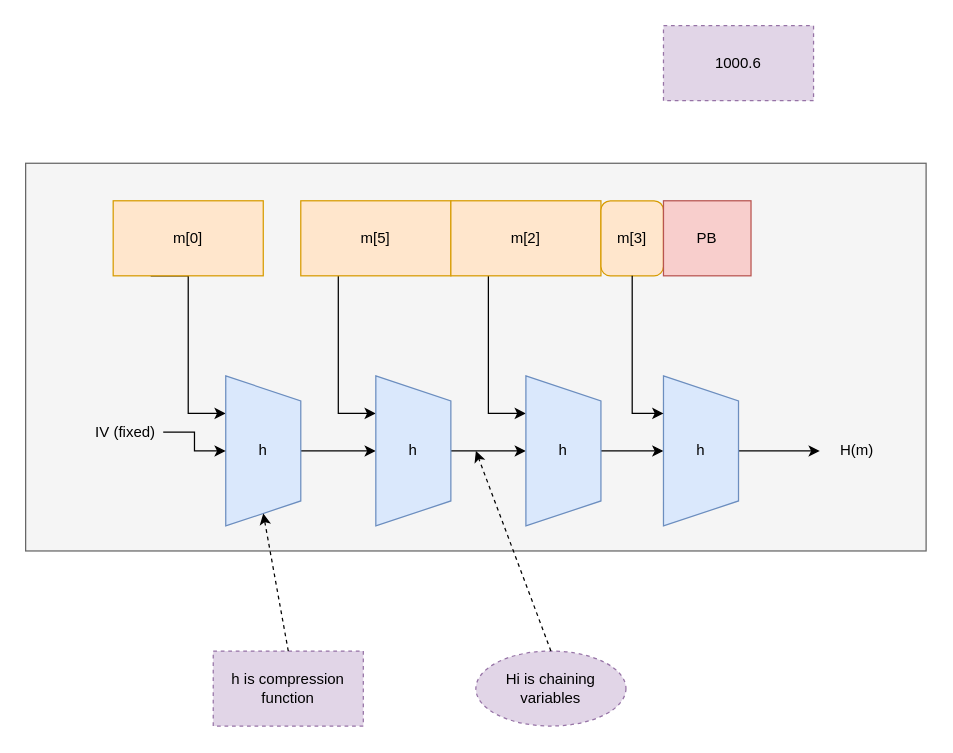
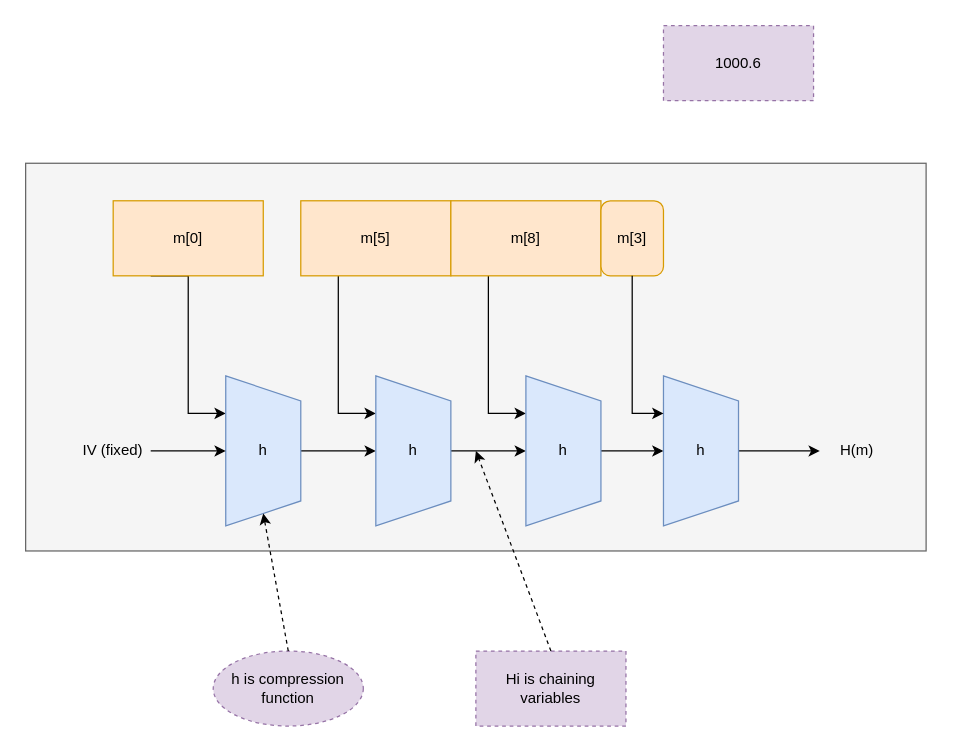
node "m[2]": label "m[2]" -> "m[8]"
node "PB": removed
node "IV (fixed)": moved (126, 432) -> (113, 451)
node "h is compression function": shape rectangle -> ellipse
node "Hi is chaining variables": shape ellipse -> rectangle
